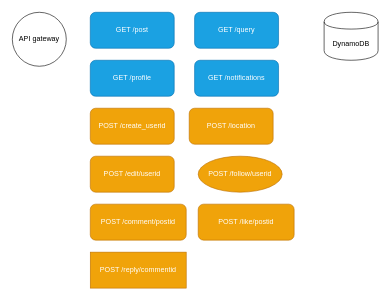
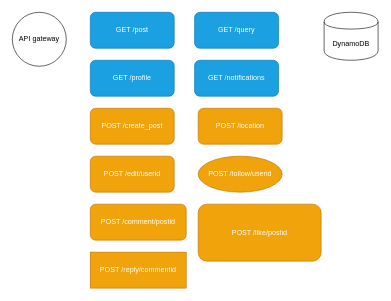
node "POST /create_userid": label "POST /create_userid" -> "POST /create_post"
node "POST /location": moved (231, 126) -> (240, 126)
node "POST /like/postid": size 96x36 -> 123x57
